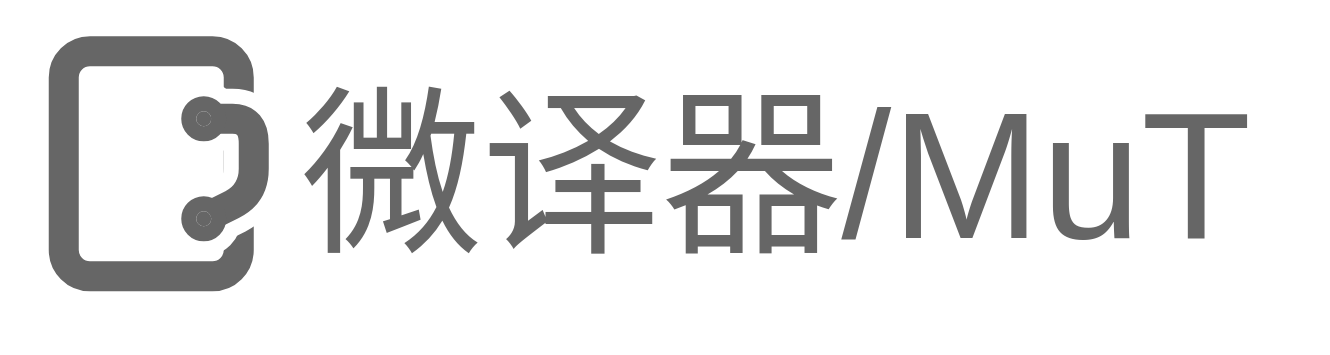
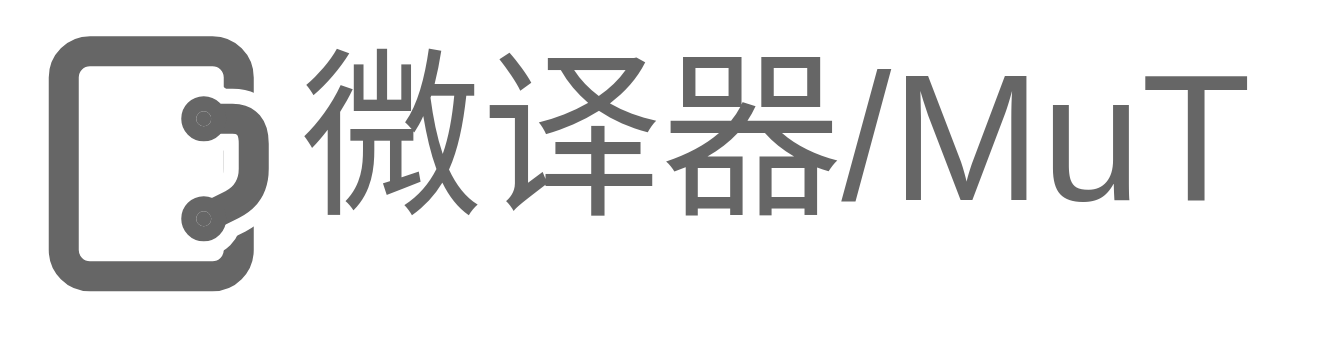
node "微译器/MuT": moved (776, 176) -> (776, 139)
